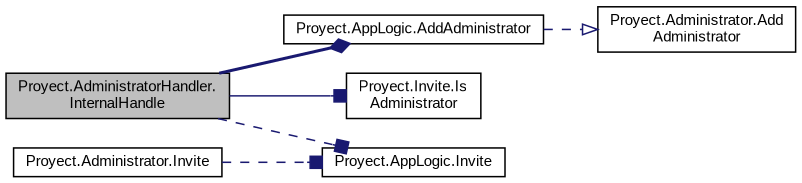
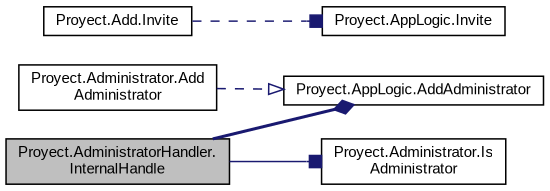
edge "Proyect.AppLogic.AddAdministrator" -> "Proyect.Administrator.Add Administrator": reversed
node "Proyect.Invite.Is Administrator": label "Proyect.Invite.Is Administrator" -> "Proyect.Administrator.Is Administrator"
edge "Proyect.AdministratorHandler. InternalHandle" -> "Proyect.AppLogic.Invite": removed
node "Proyect.Administrator.Invite": label "Proyect.Administrator.Invite" -> "Proyect.Add.Invite"
